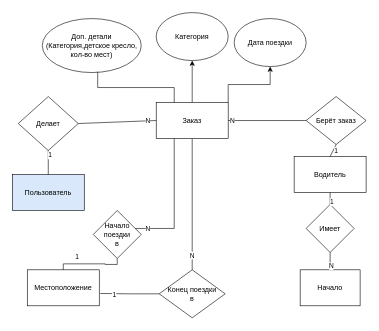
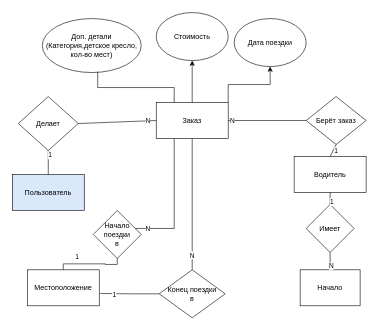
node "Категория": label "Категория" -> "Стоимость"
